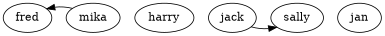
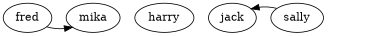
edge "mika" -> "fred": reversed
node "jan": removed
edge "jack" -> "sally": reversed
